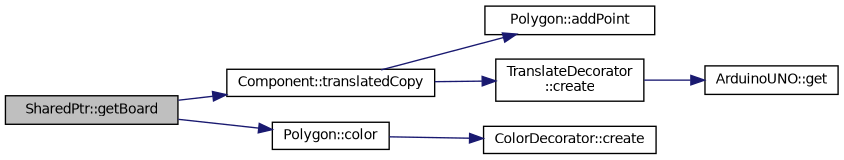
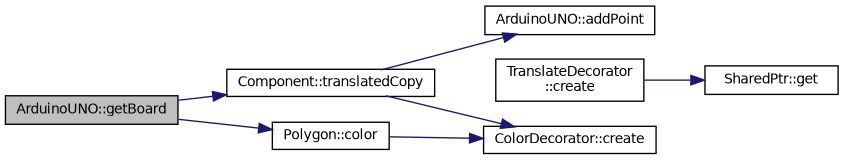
node "Polygon::addPoint": label "Polygon::addPoint" -> "ArduinoUNO::addPoint"
node "ArduinoUNO::get": label "ArduinoUNO::get" -> "SharedPtr::get"
edge "Component::translatedCopy" -> "TranslateDecorator ::create": now "Component::translatedCopy" -> "ColorDecorator::create"
node "SharedPtr::getBoard": label "SharedPtr::getBoard" -> "ArduinoUNO::getBoard"
